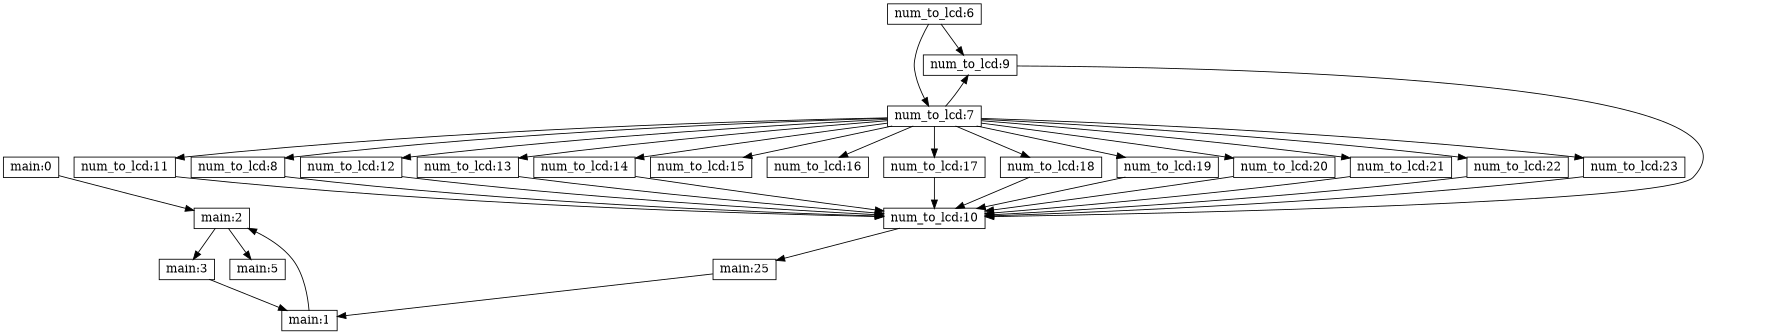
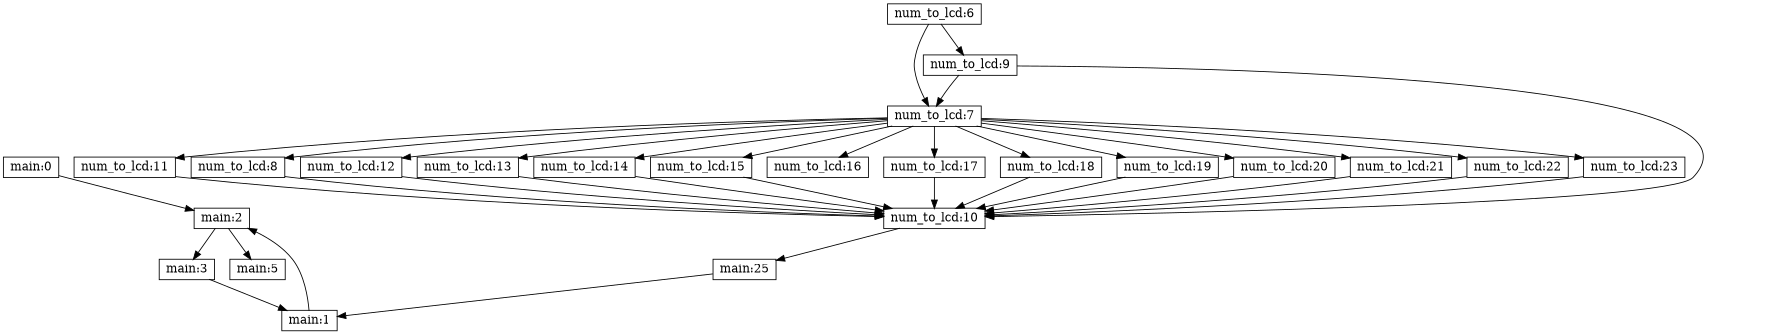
edge "num_to_lcd:7" -> "num_to_lcd:9": reversed
edge "num_to_lcd:15" -> "num_to_lcd:10": added
